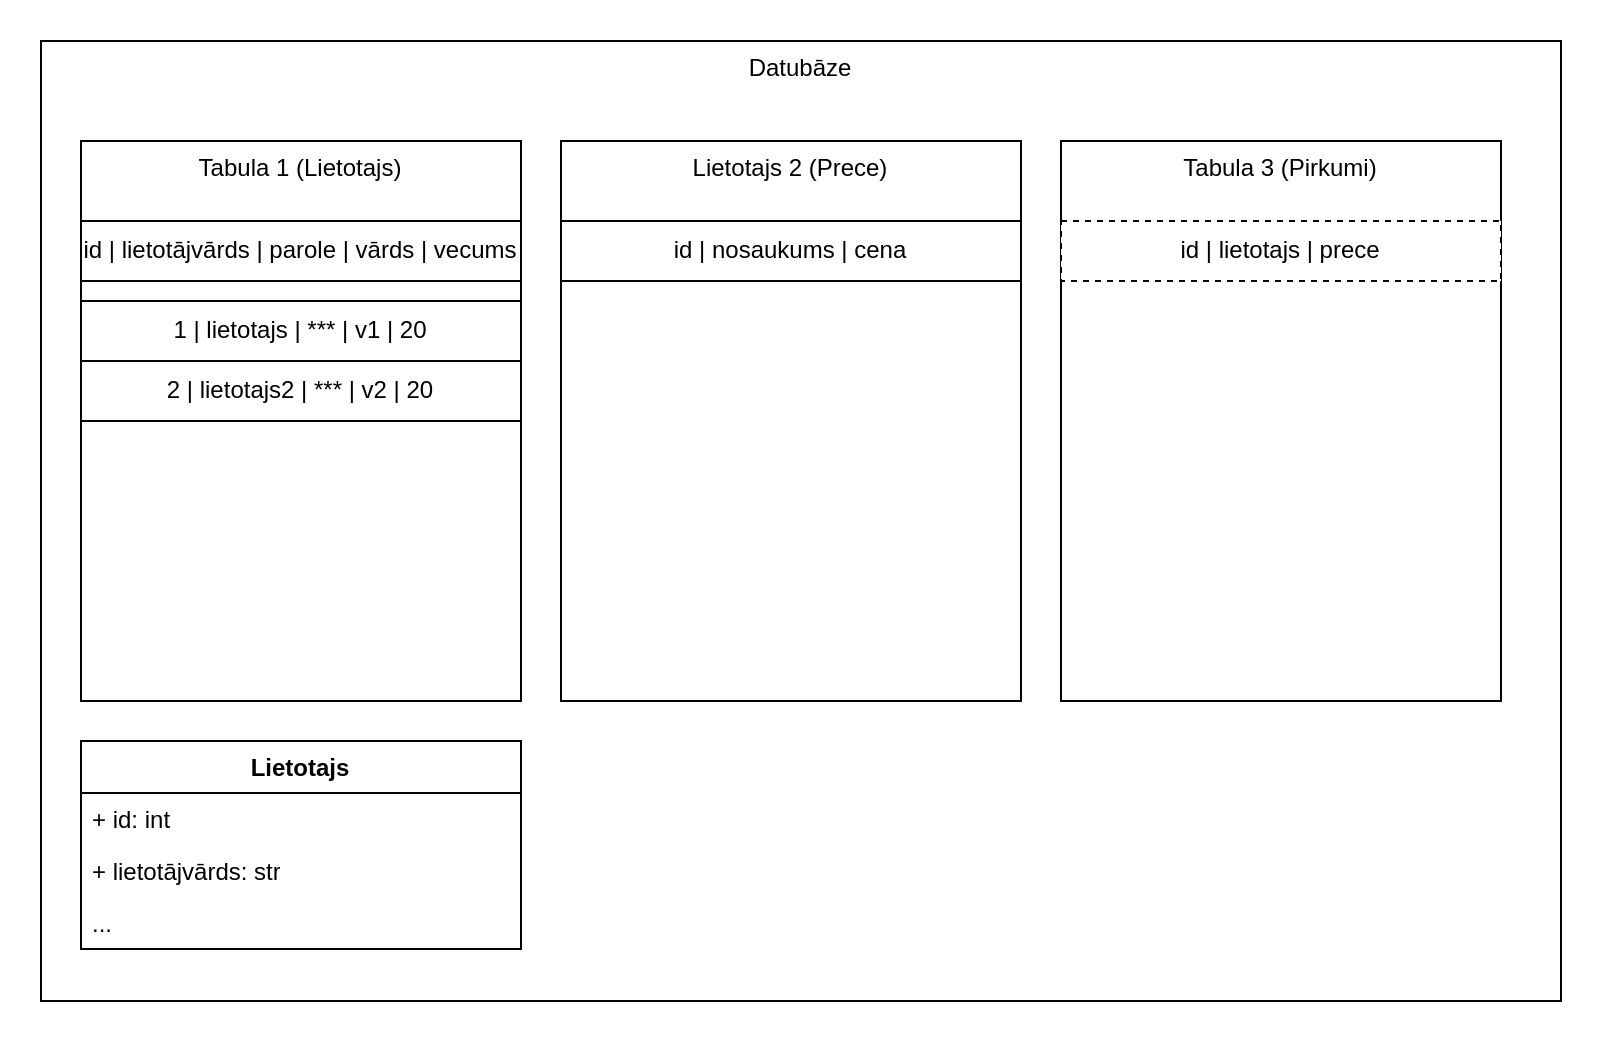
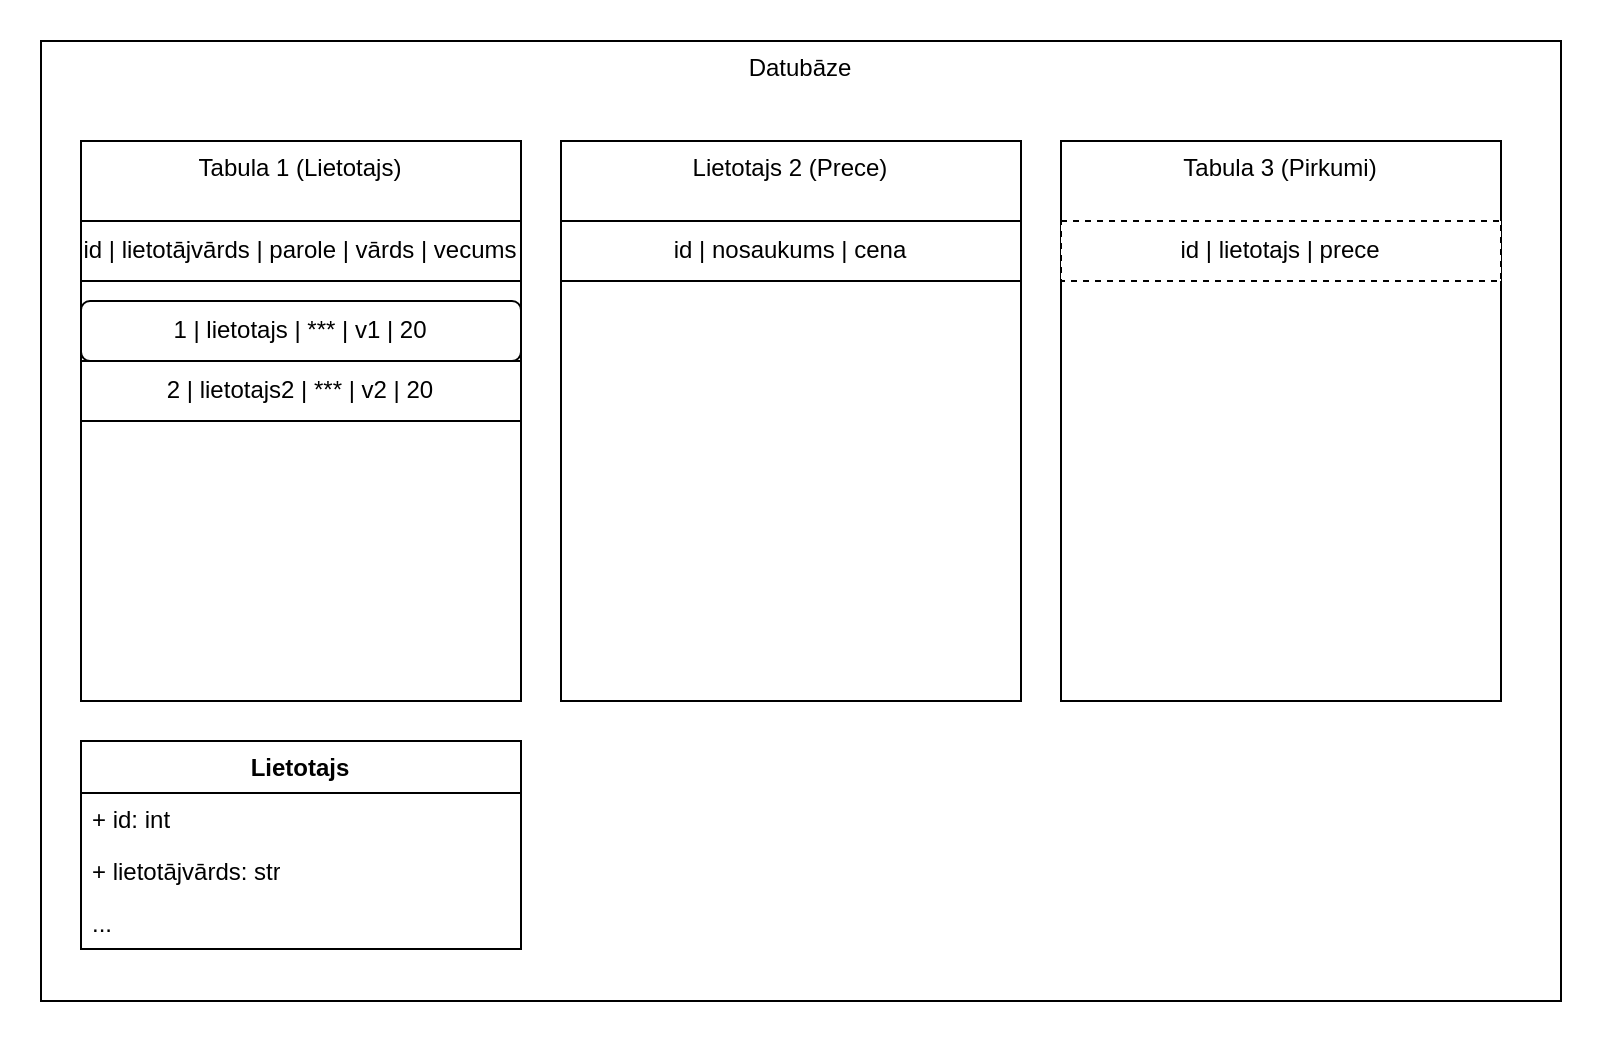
node "1 | lietotajs | *** | v1 | 20": shape rectangle -> rounded rectangle
